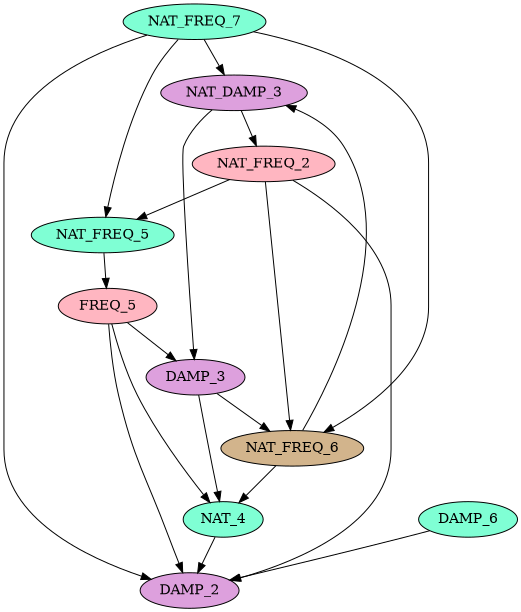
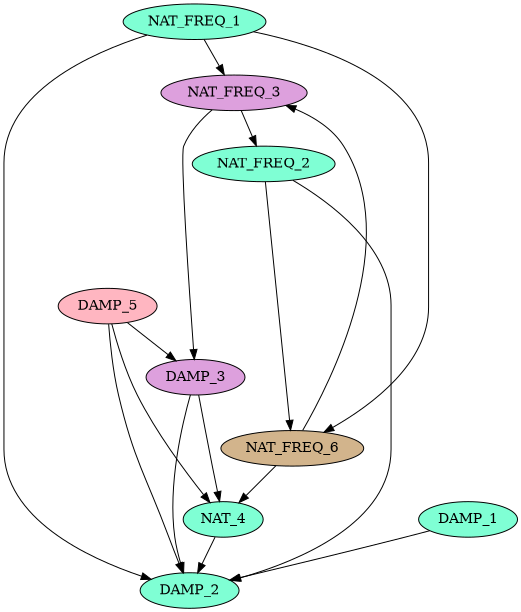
node "NAT_FREQ_7": label "NAT_FREQ_7" -> "NAT_FREQ_1"
node "NAT_DAMP_3": label "NAT_DAMP_3" -> "NAT_FREQ_3"
node "NAT_FREQ_2": fillcolor lightpink -> aquamarine
node "NAT_FREQ_5": removed
node "FREQ_5": label "FREQ_5" -> "DAMP_5"
edge "DAMP_3" -> "NAT_FREQ_6": now "DAMP_3" -> "DAMP_2"
node "DAMP_6": label "DAMP_6" -> "DAMP_1"
node "DAMP_2": fillcolor plum -> aquamarine
